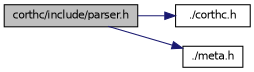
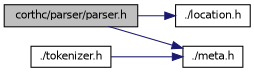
node "corthc/include/parser.h": label "corthc/include/parser.h" -> "corthc/parser/parser.h"
node "./corthc.h": label "./corthc.h" -> "./location.h"
node "./tokenizer.h": added
